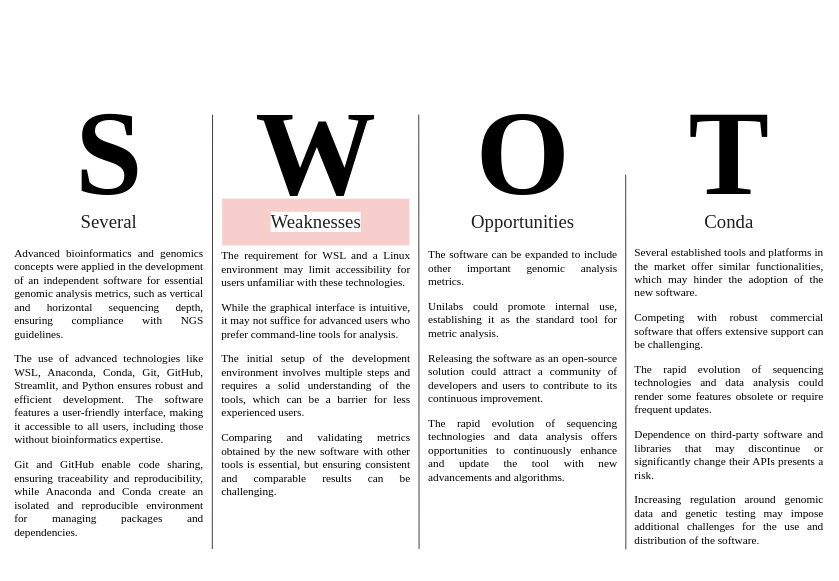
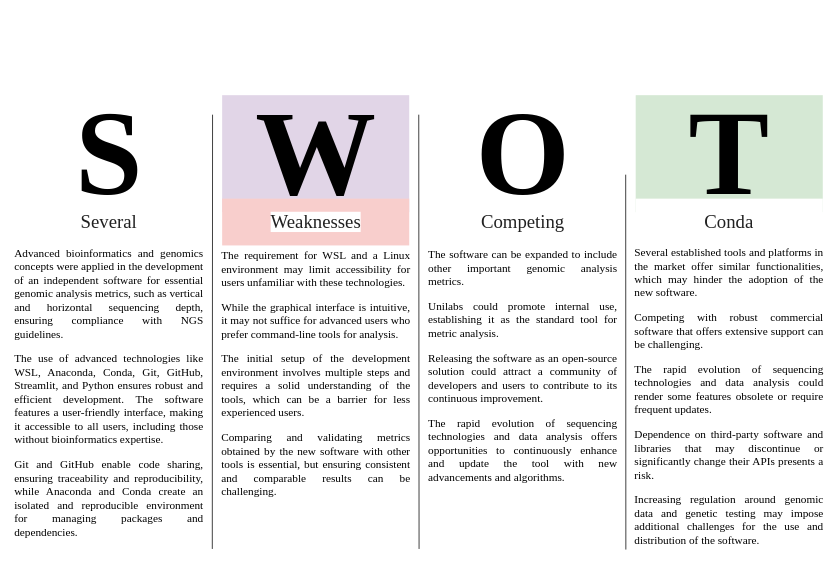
node "W": fillcolor #ffffff -> #e1d5e7
node "T": fillcolor #ffffff -> #d5e8d4
node "Opportunities": label "Opportunities" -> "Competing"
